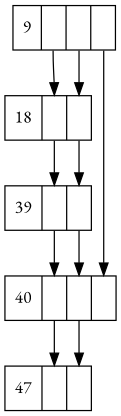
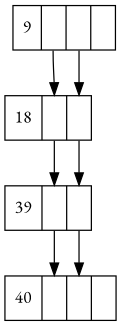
edge "9" -> "40": removed
node "47": removed
